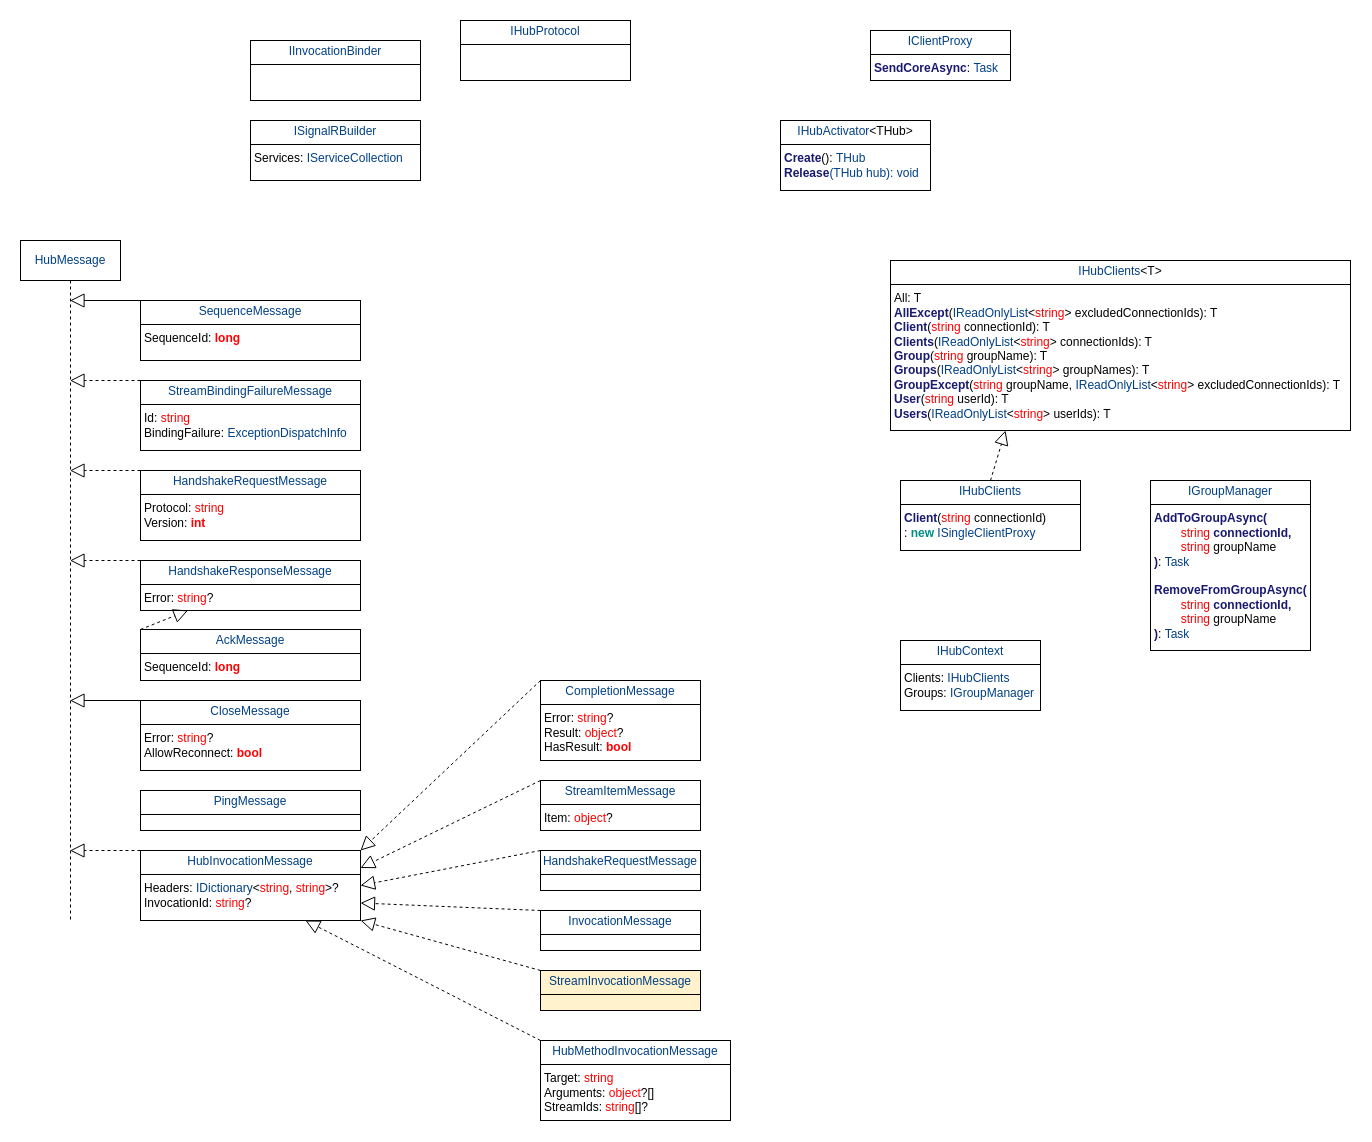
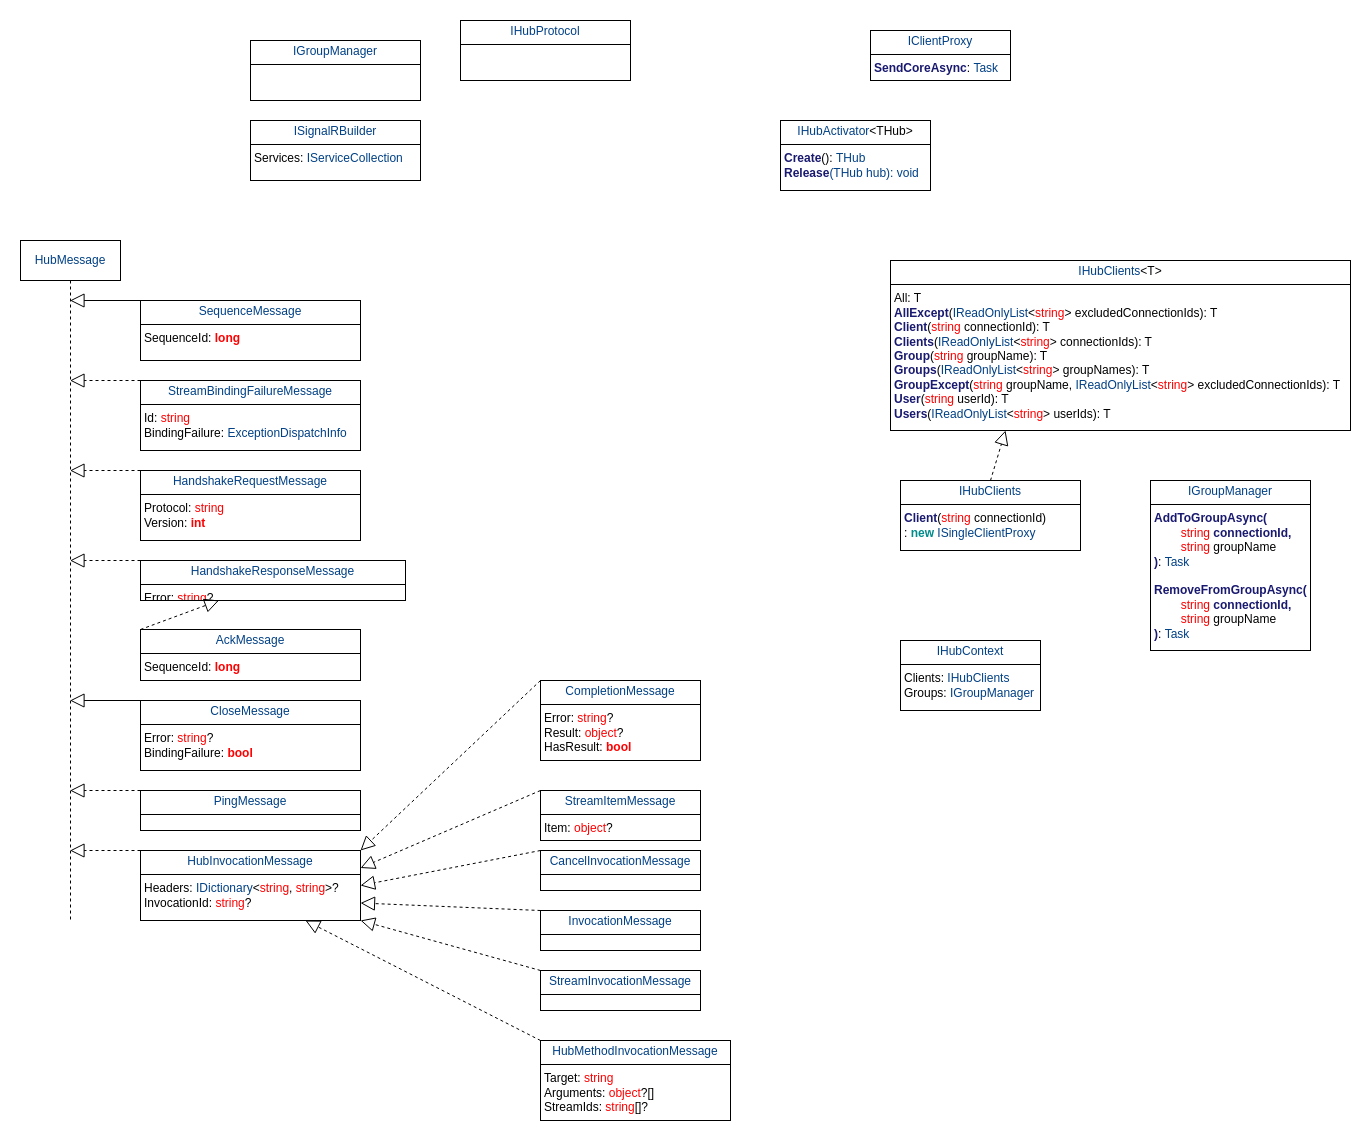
node "IInvocationBinder": label "IInvocationBinder" -> "IGroupManager"
node "HandshakeResponseMessage Error: string?": size 220x50 -> 265x40
node "CloseMessage Error: string? AllowReconnect: bool": label "CloseMessage Error: string? AllowReconnect: bool" -> "CloseMessage Error: string? BindingFailure: bool"
edge "PingMessage" -> "HubMessage": added
node "StreamItemMessage Item: object?": moved (621, 806) -> (621, 816)
node "HandshakeRequestMessage": label "HandshakeRequestMessage" -> "CancelInvocationMessage"
node "StreamInvocationMessage": fillcolor #fff2cc -> #ffffff
